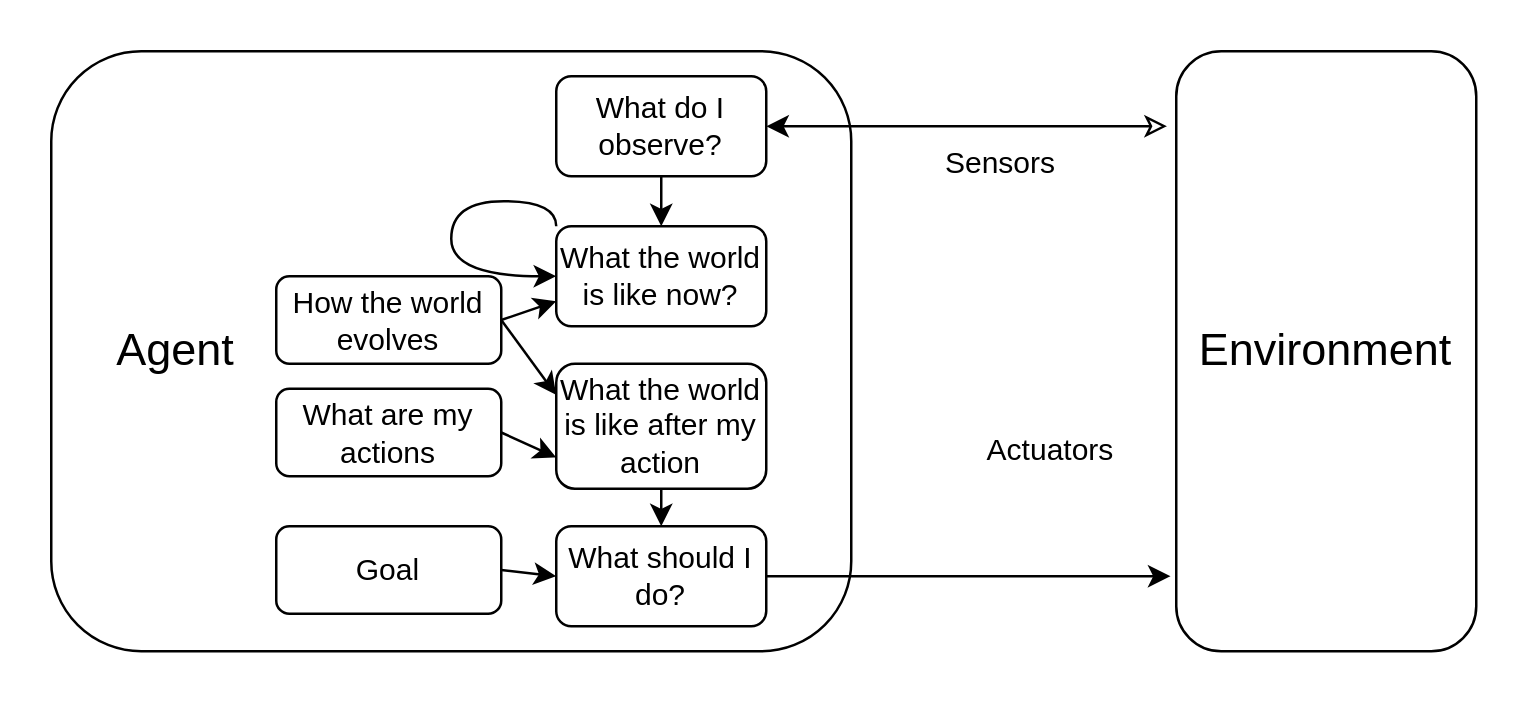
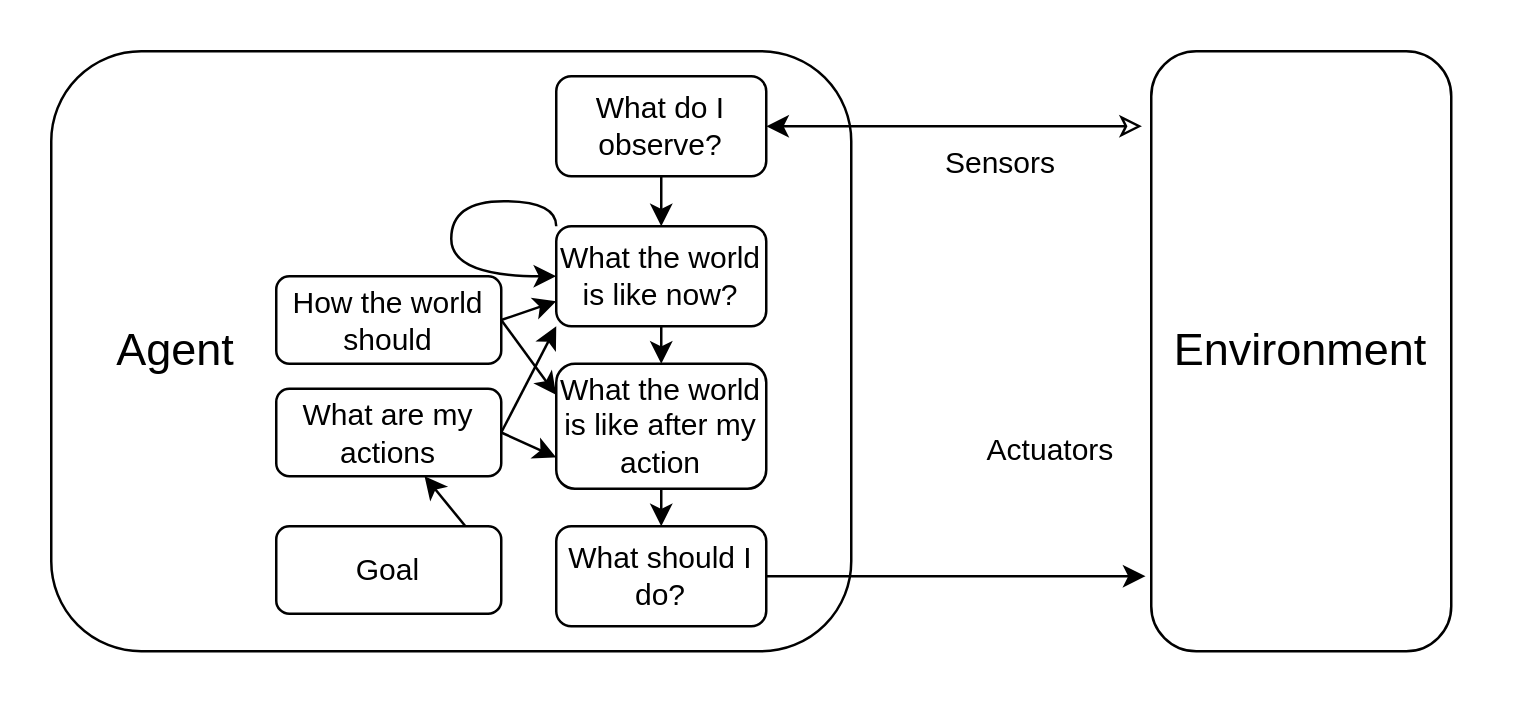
node "How the world evolves": label "How the world evolves" -> "How the world should"
edge "What the world is like now?" -> "What the world is like after my action": added
node "Environment": moved (1326, 351) -> (1301, 351)
edge "What are my actions" -> "What the world is like now?": added
edge "Goal" -> "What should I do?": now "Goal" -> "What are my actions"
